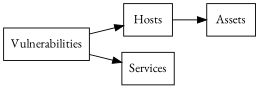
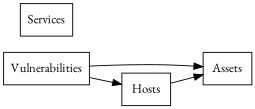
edge "Vulnerabilities" -> "Services": now "Vulnerabilities" -> "Assets"
